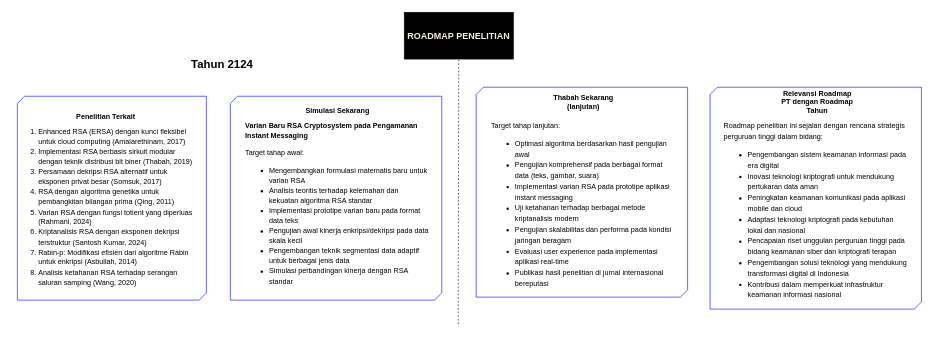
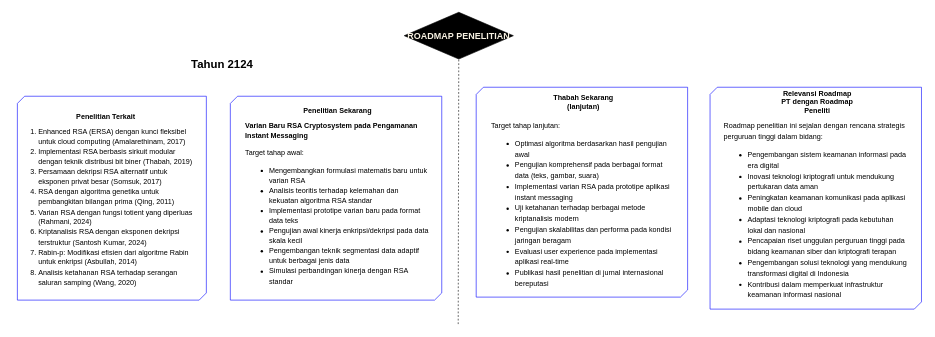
node "ROADMAP PENELITIAN": shape rectangle -> diamond
node "Relevansi Roadmap PT dengan Roadmap Tahun": label "Relevansi Roadmap PT dengan Roadmap Tahun" -> "Relevansi Roadmap PT dengan Roadmap Peneliti"
node "Simulasi Sekarang": label "Simulasi Sekarang" -> "Penelitian Sekarang"
